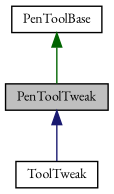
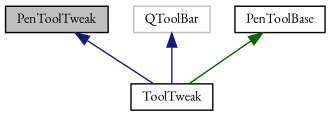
node "QToolBar": added
edge "PenToolTweak" -> "PenToolBase": now "ToolTweak" -> "PenToolBase"
